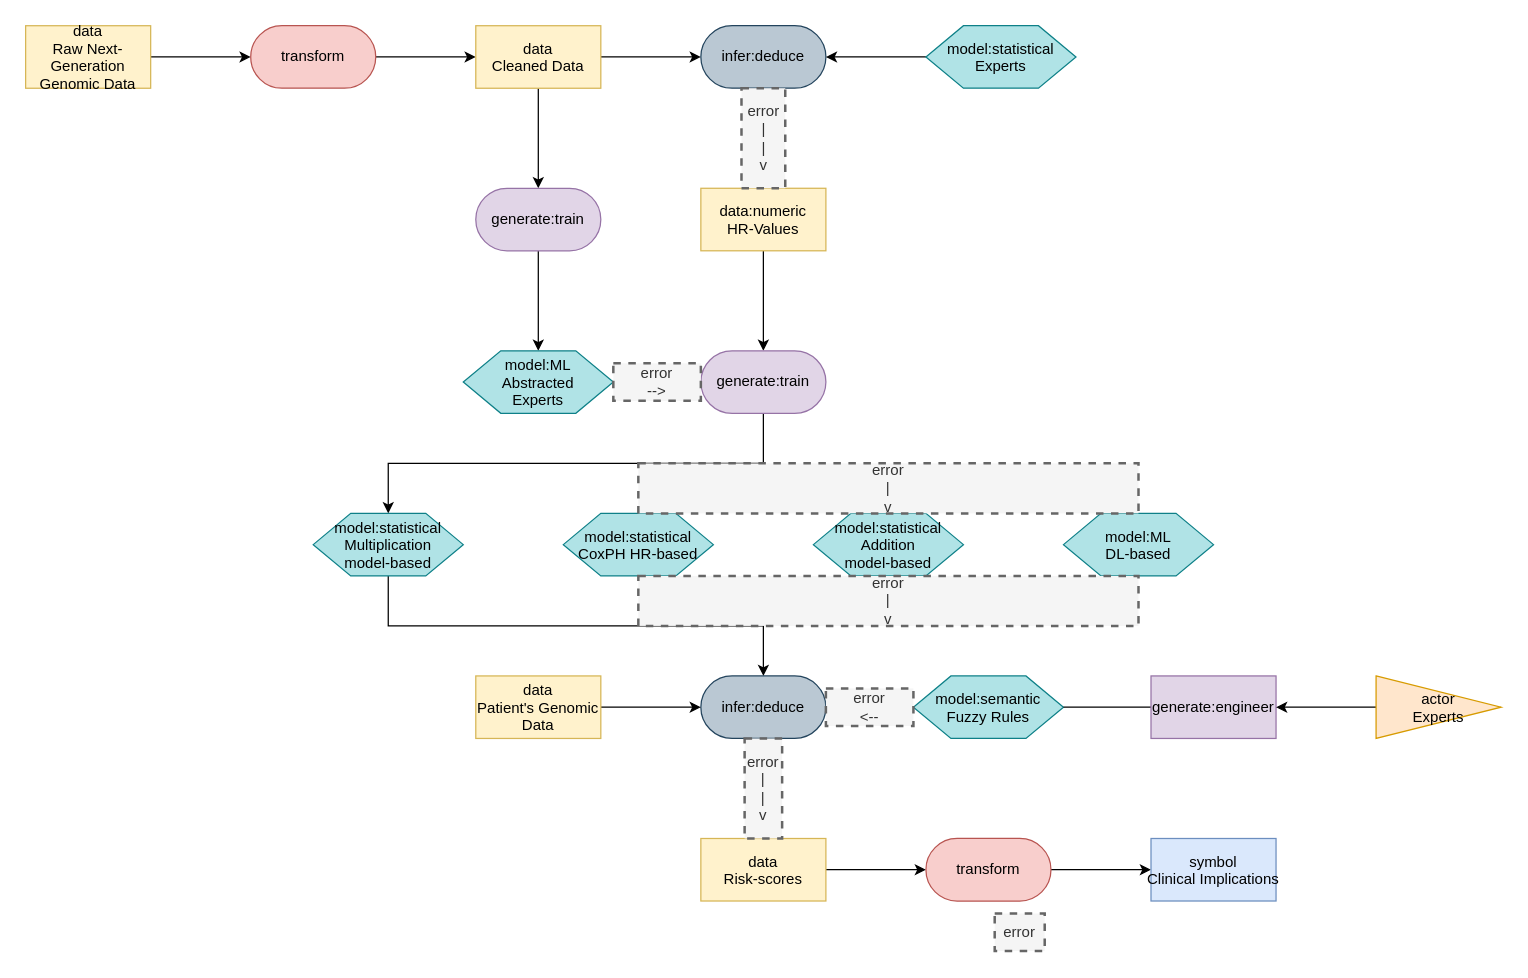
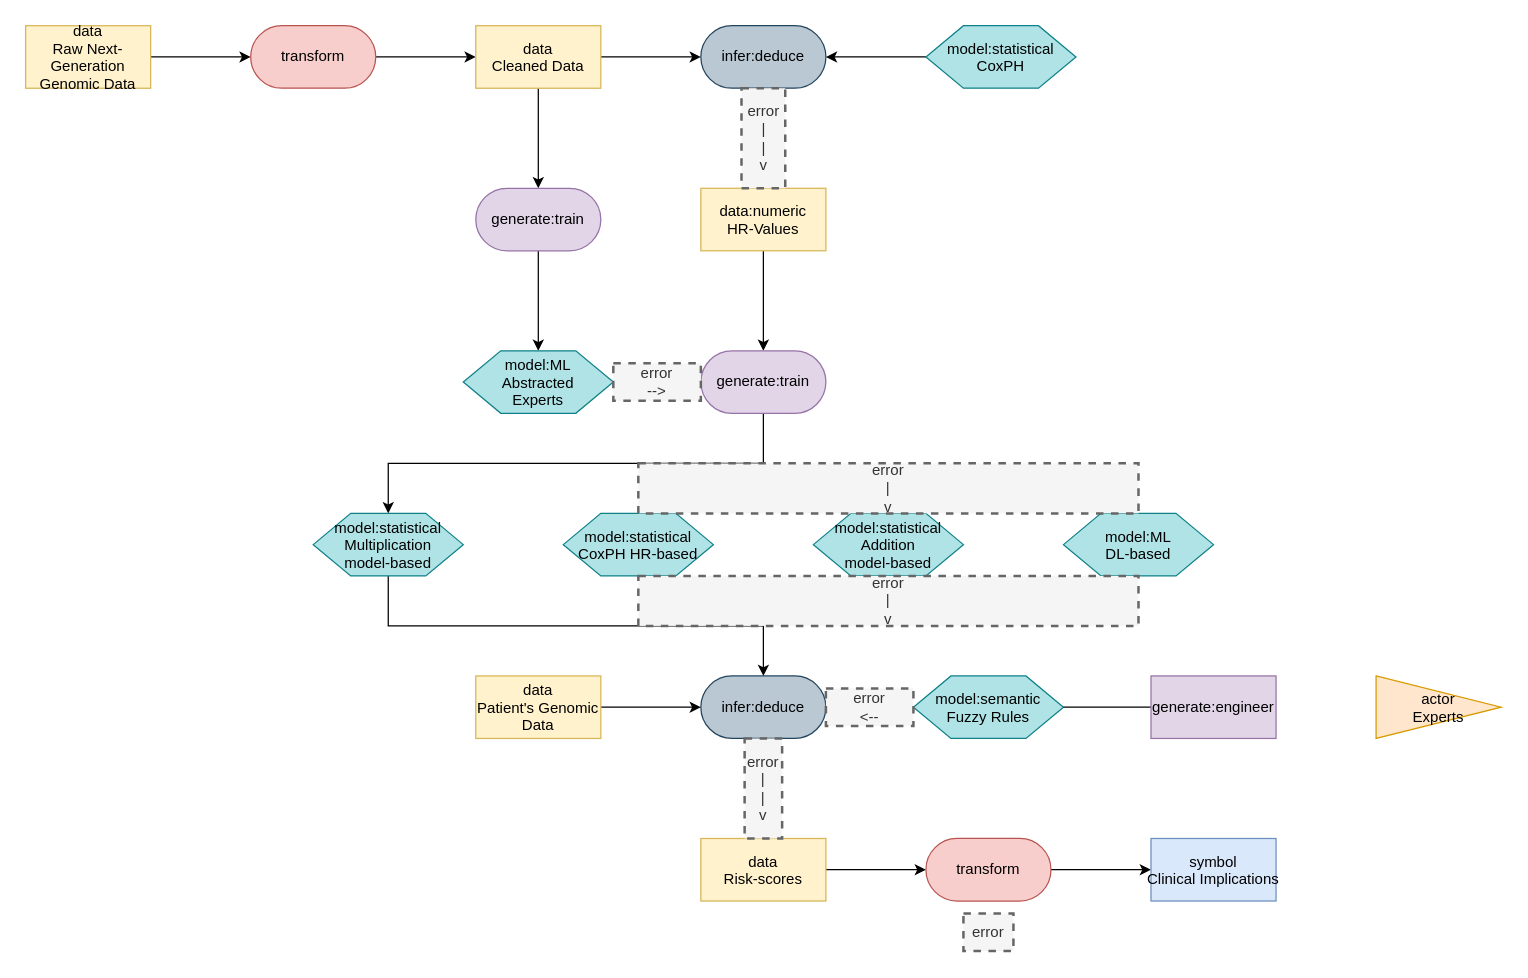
node "model:statistical Experts": label "model:statistical Experts" -> "model:statistical CoxPH"
edge "actor Experts" -> "generate:engineer": removed
node "error": moved (1019, 932) -> (988, 932)
